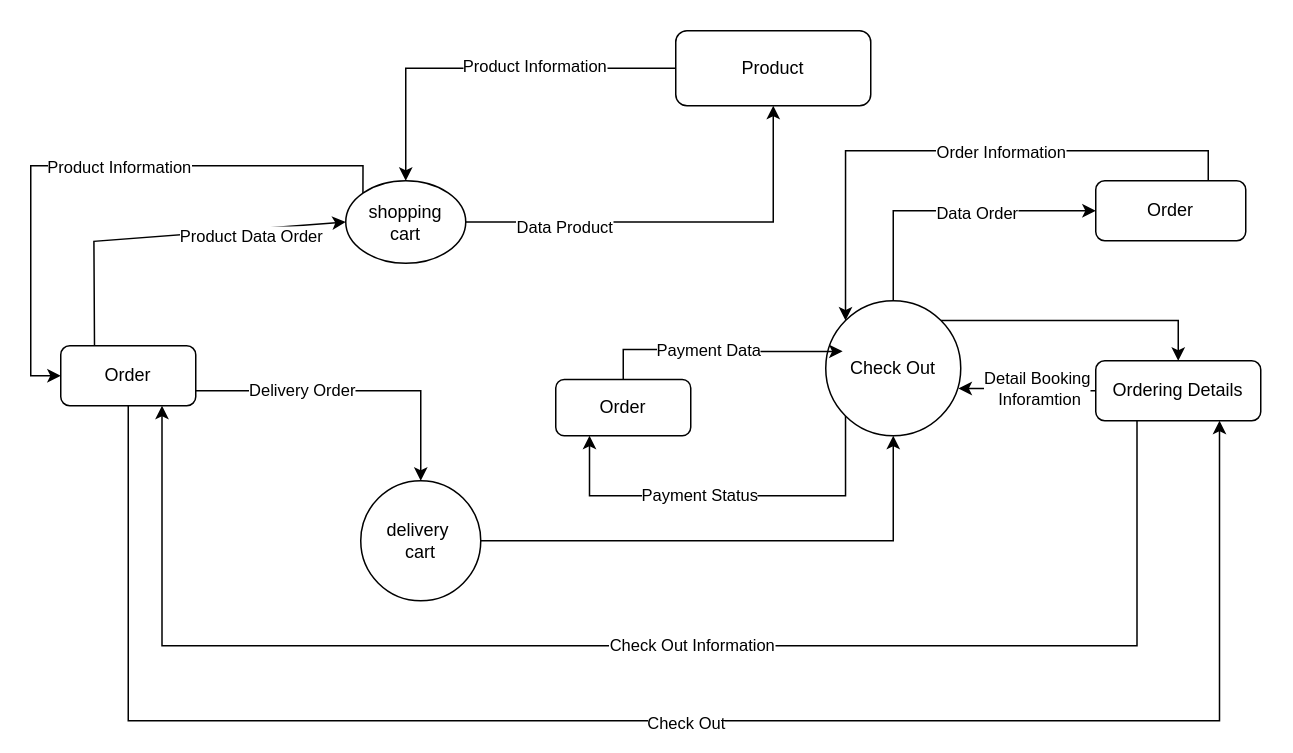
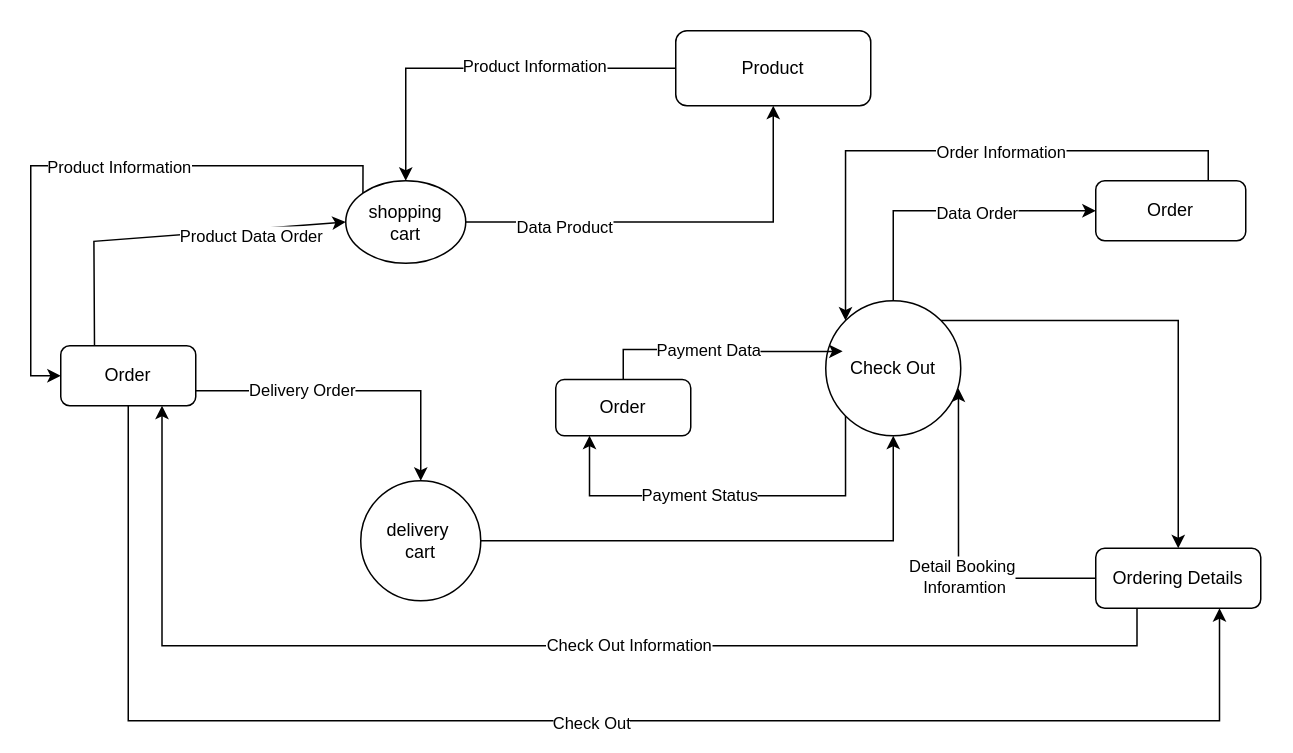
node "Ordering Details": moved (1178, 391) -> (1178, 578)
